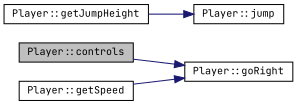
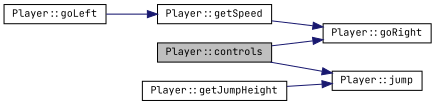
node "Player::goLeft": added
edge "Player::controls" -> "Player::jump": added
